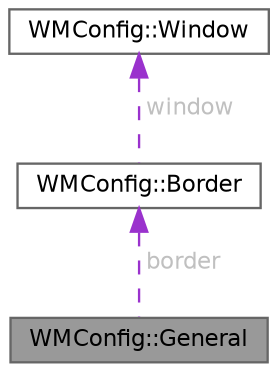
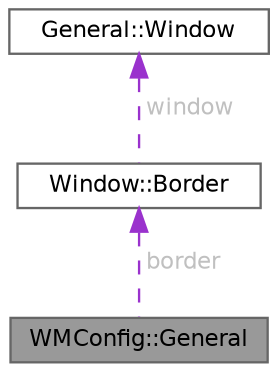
node "WMConfig::Window": label "WMConfig::Window" -> "General::Window"
node "WMConfig::Border": label "WMConfig::Border" -> "Window::Border"
